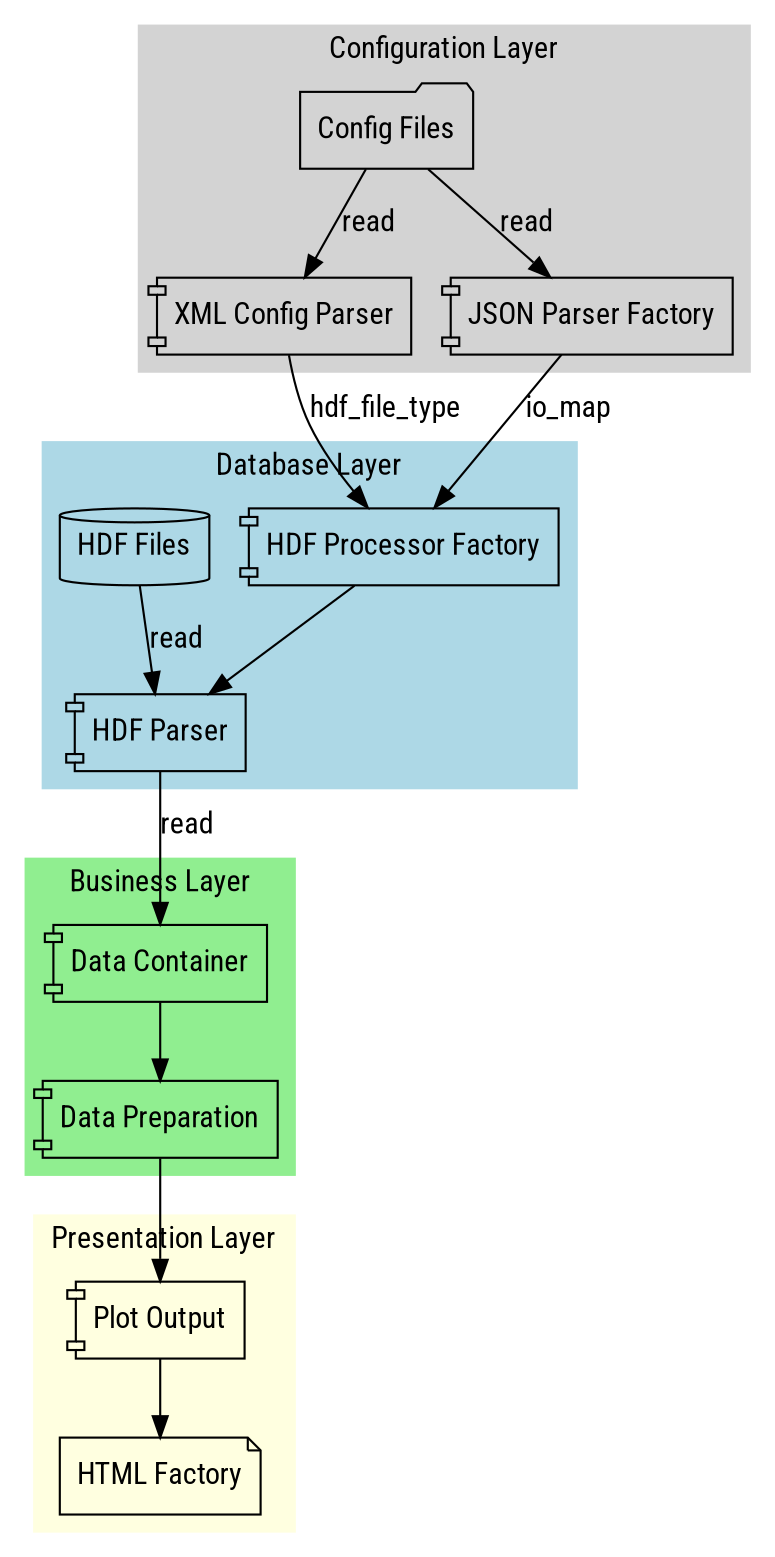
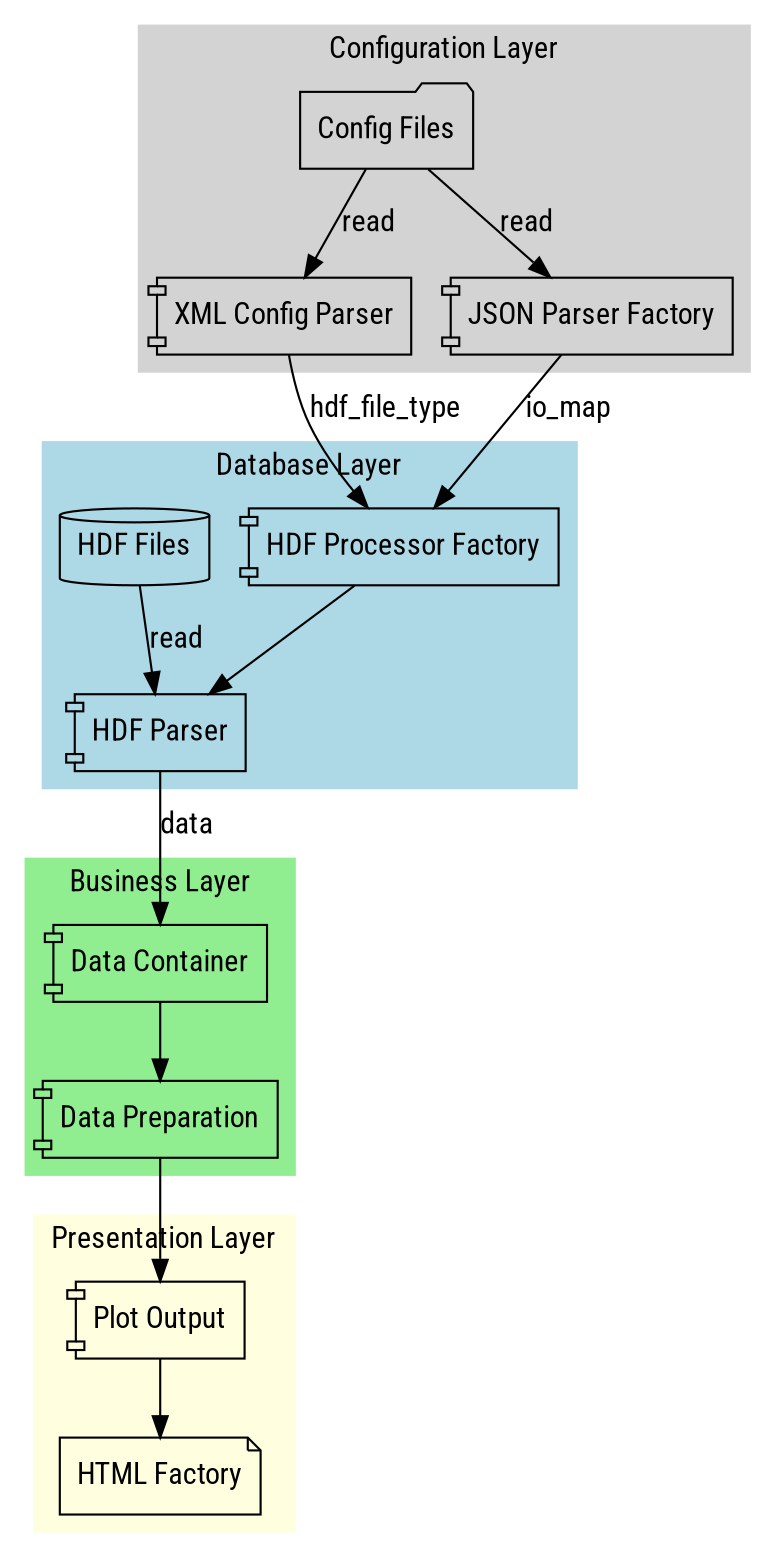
edge "HDF Parser" -> "Data Container": label "read" -> "data"
